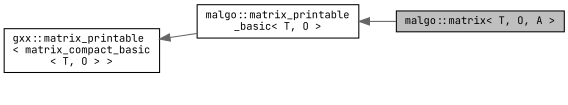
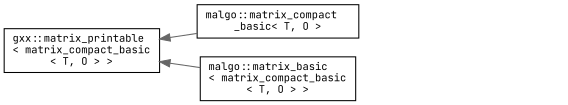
node "malgo::matrix_printable _basic< T, O >": label "malgo::matrix_printable _basic< T, O >" -> "malgo::matrix_compact _basic< T, O >"
node "malgo::matrix< T, O, A >": removed
node "malgo::matrix_basic < matrix_compact_basic < T, O > >": added
